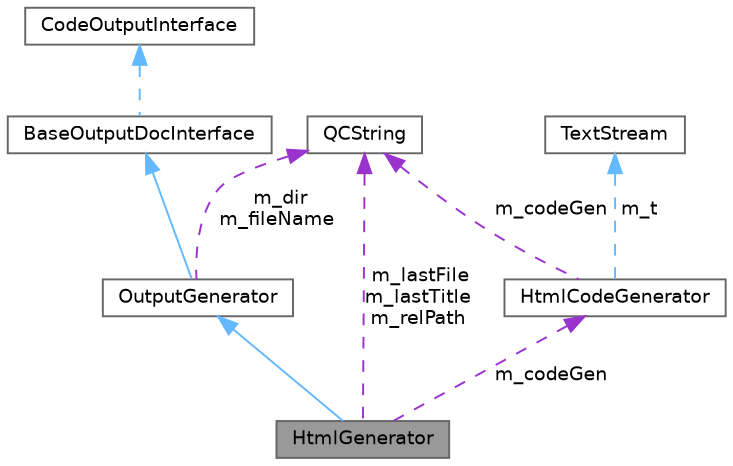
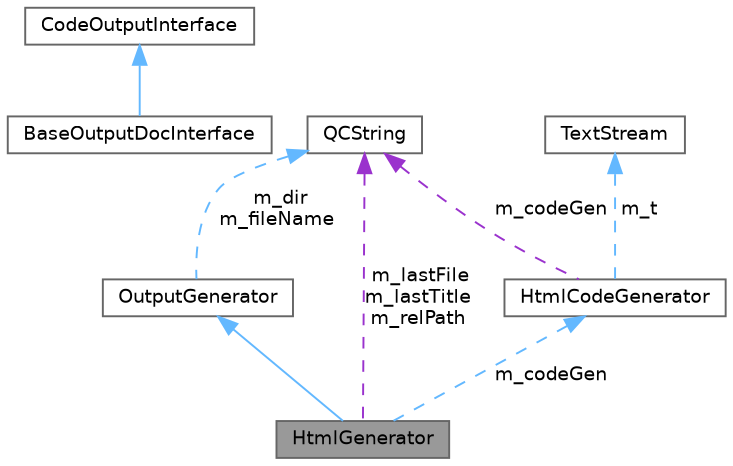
edge "BaseOutputDocInterface" -> "CodeOutputInterface": style dashed -> solid
edge "OutputGenerator" -> "QCString": color darkorchid3 -> steelblue1
edge "OutputGenerator" -> "BaseOutputDocInterface": removed
edge "HtmlGenerator" -> "HtmlCodeGenerator": color darkorchid3 -> steelblue1
